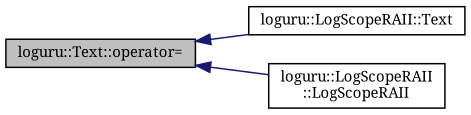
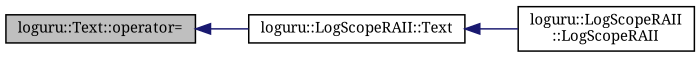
edge "loguru::LogScopeRAII ::LogScopeRAII" -> "loguru::Text::operator=": now "loguru::LogScopeRAII ::LogScopeRAII" -> "loguru::LogScopeRAII::Text"
